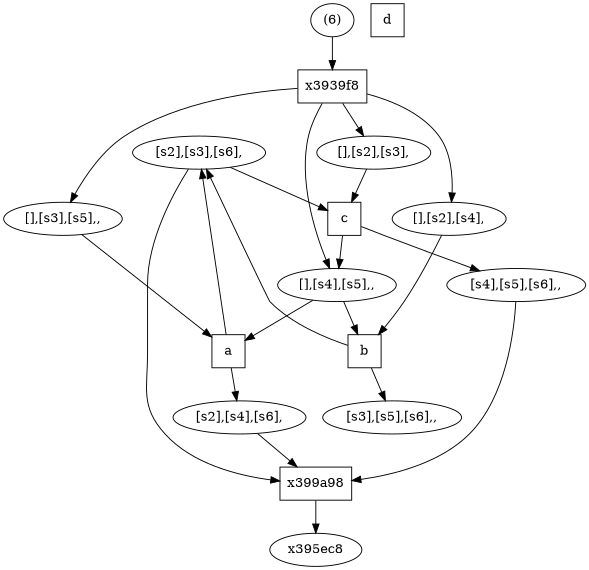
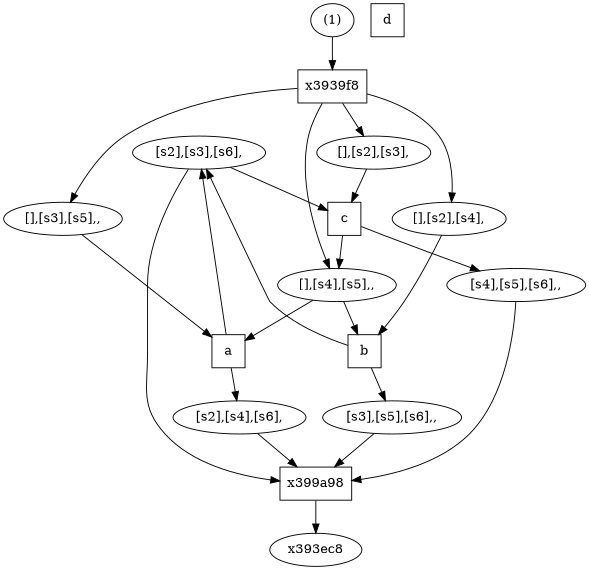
node "(6)": label "(6)" -> "(1)"
edge "[s3],[s5],[s6],," -> "x399a98": added
node "x395ec8": label "x395ec8" -> "x393ec8"
